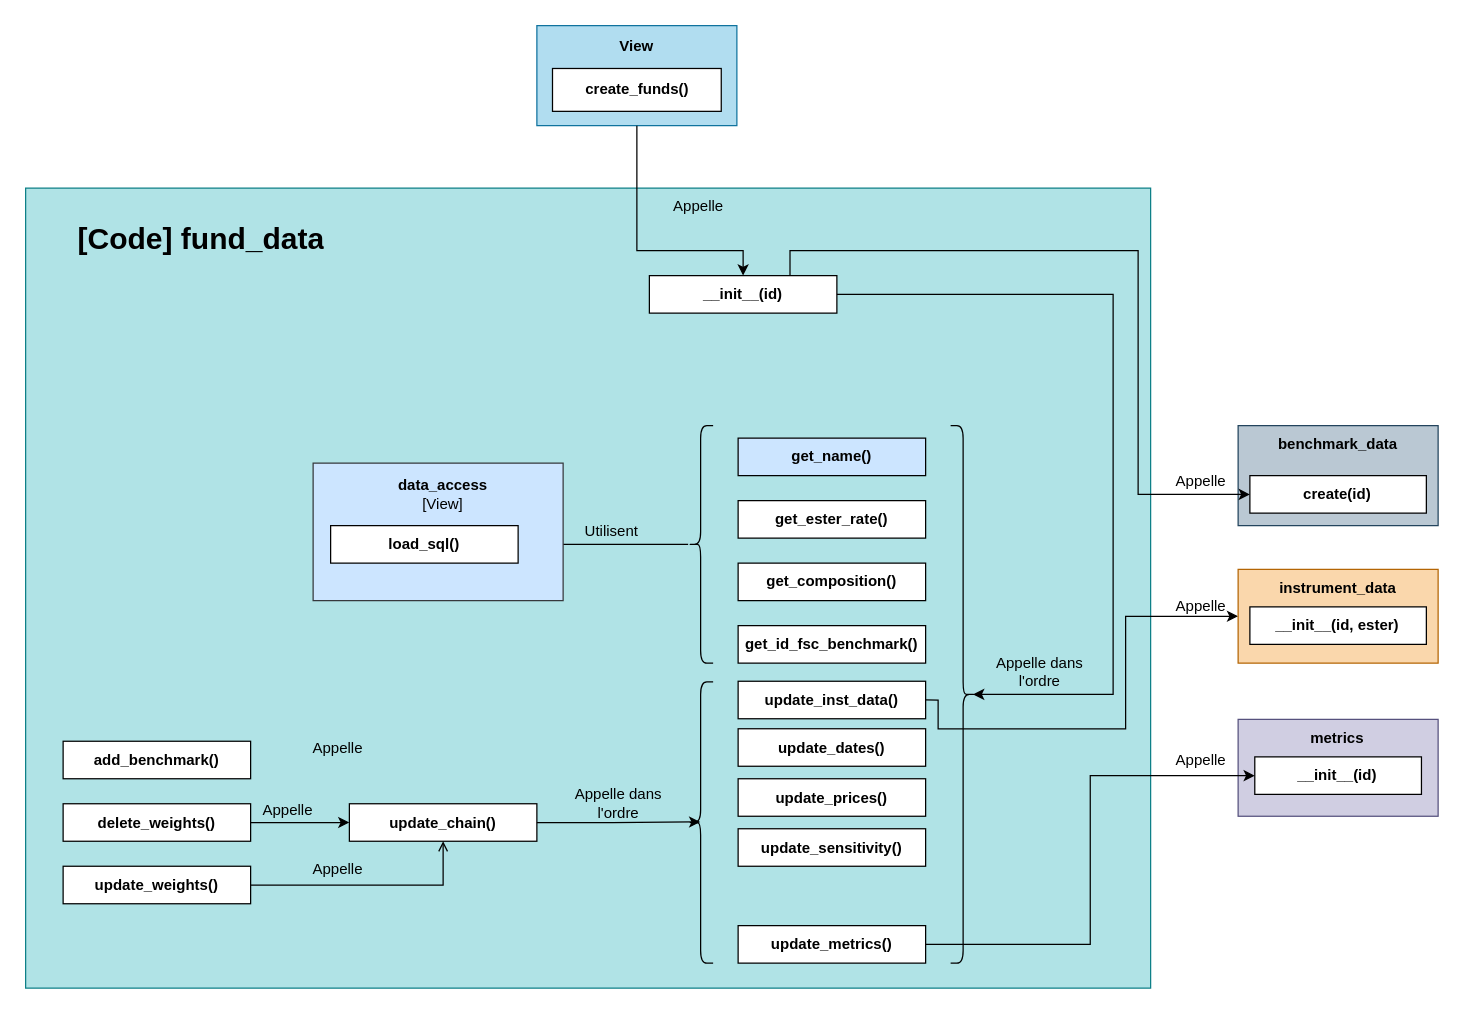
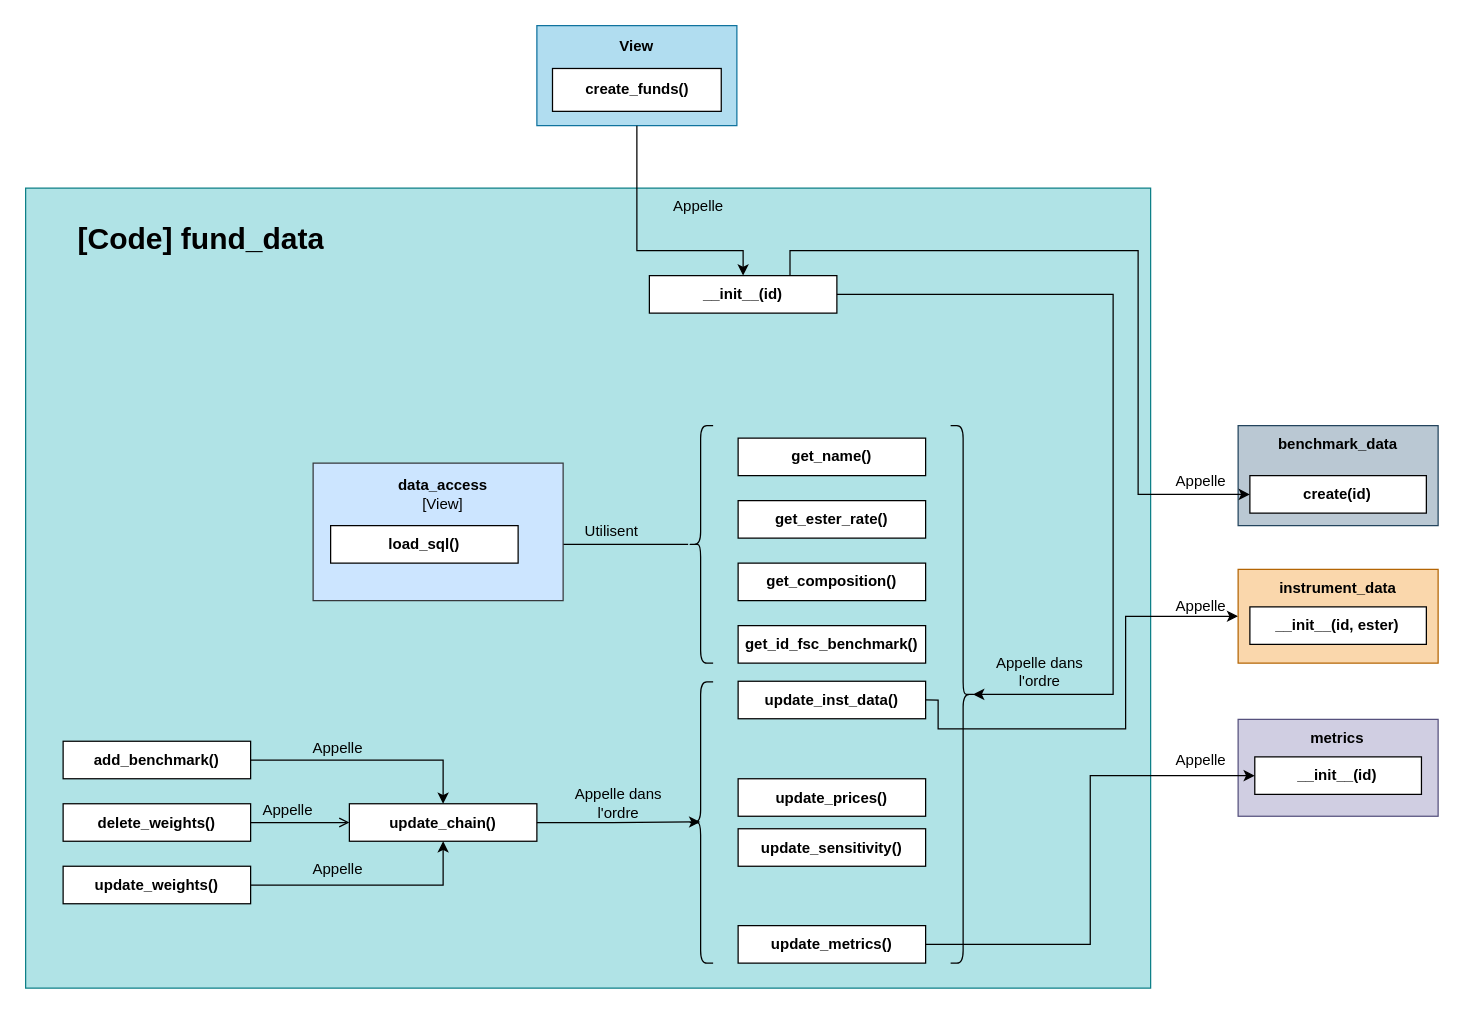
node "get_name()": fillcolor #cce5ff -> #ffffff
node "update_dates()": removed
edge "add_benchmark()" -> "update_chain()": added
edge "delete_weights()" -> "update_chain()": arrowhead classic -> open
edge "update_weights()" -> "update_chain()": arrowhead open -> classic
